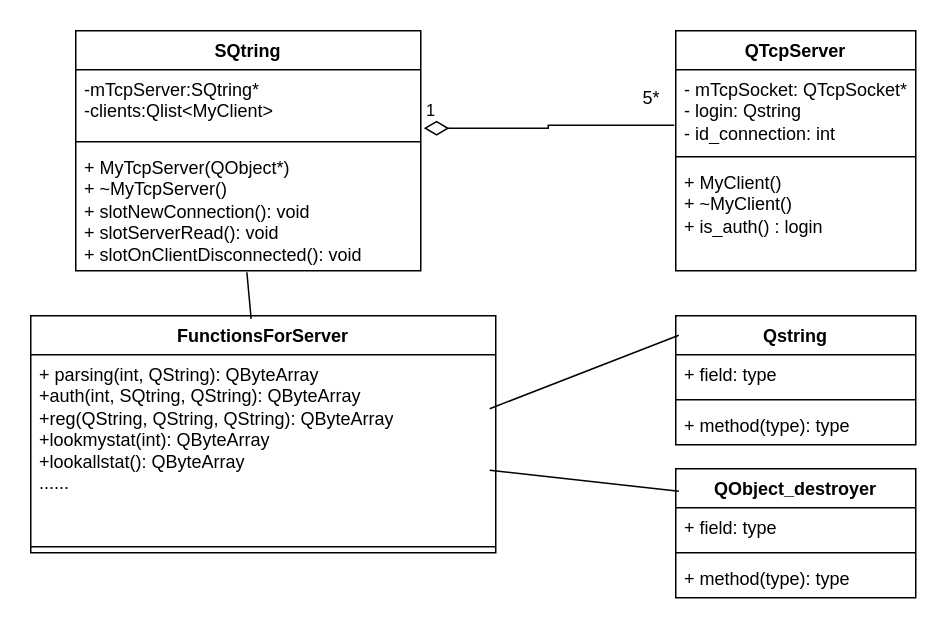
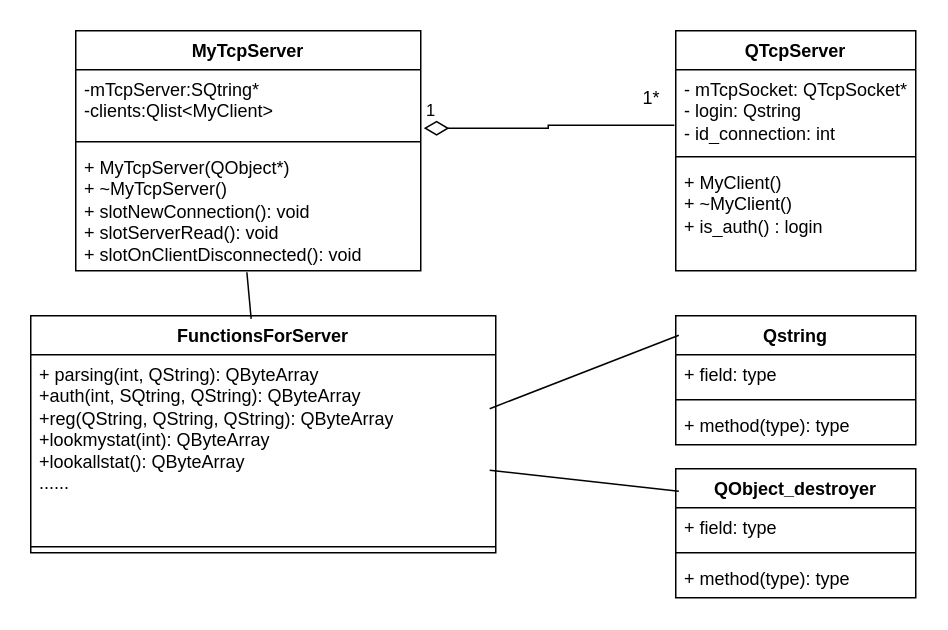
node "SQtring": label "SQtring" -> "MyTcpServer"
node "5*": label "5*" -> "1*"
